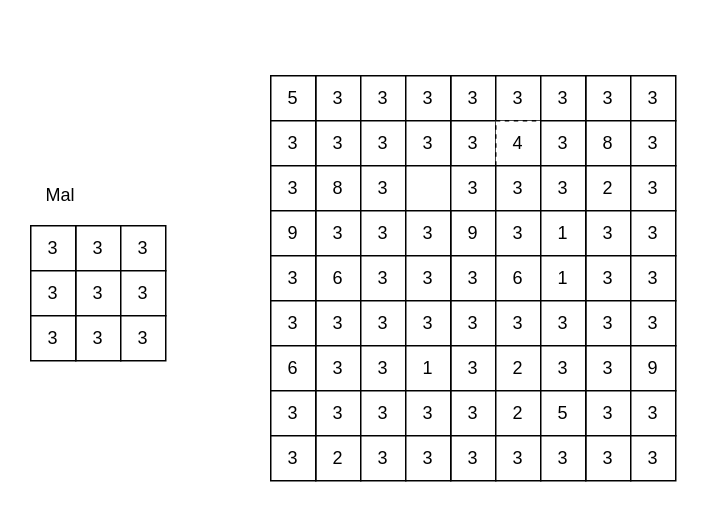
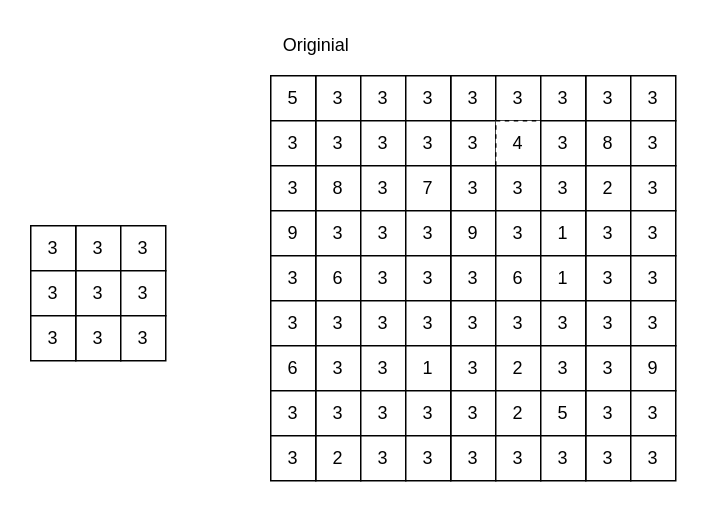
node "Originial": added
node "7": added
node "Mal": removed
